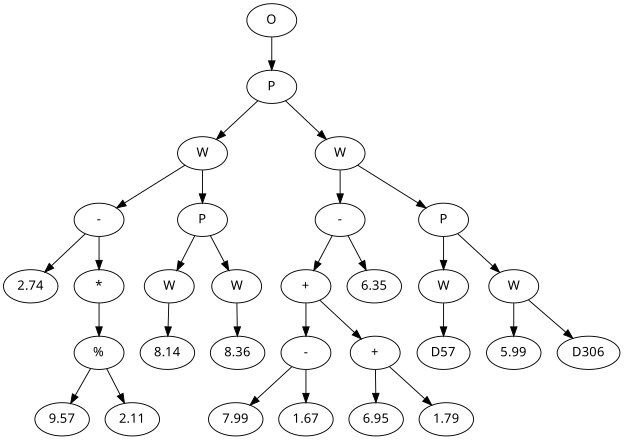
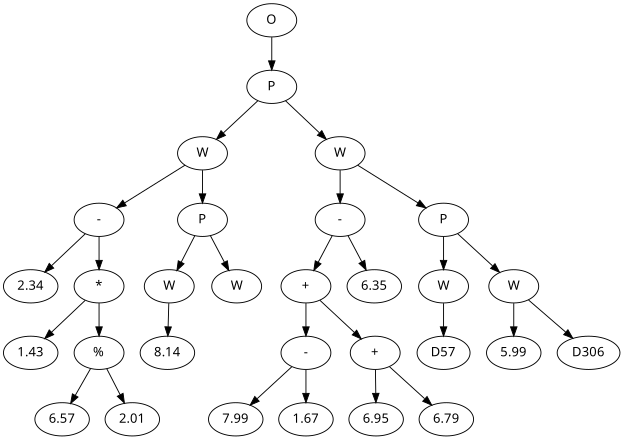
node "2.74": label "2.74" -> "2.34"
node "1.43": added
node "8.36": removed
node "9.57": label "9.57" -> "6.57"
node "2.11": label "2.11" -> "2.01"
node "1.79": label "1.79" -> "6.79"
